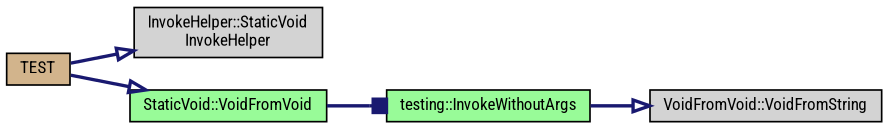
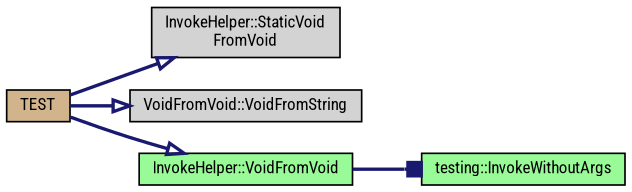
node "InvokeHelper::StaticVoid InvokeHelper": label "InvokeHelper::StaticVoid InvokeHelper" -> "InvokeHelper::StaticVoid FromVoid"
node "StaticVoid::VoidFromVoid": label "StaticVoid::VoidFromVoid" -> "InvokeHelper::VoidFromVoid"
edge "testing::InvokeWithoutArgs" -> "VoidFromVoid::VoidFromString": now "TEST" -> "VoidFromVoid::VoidFromString"
